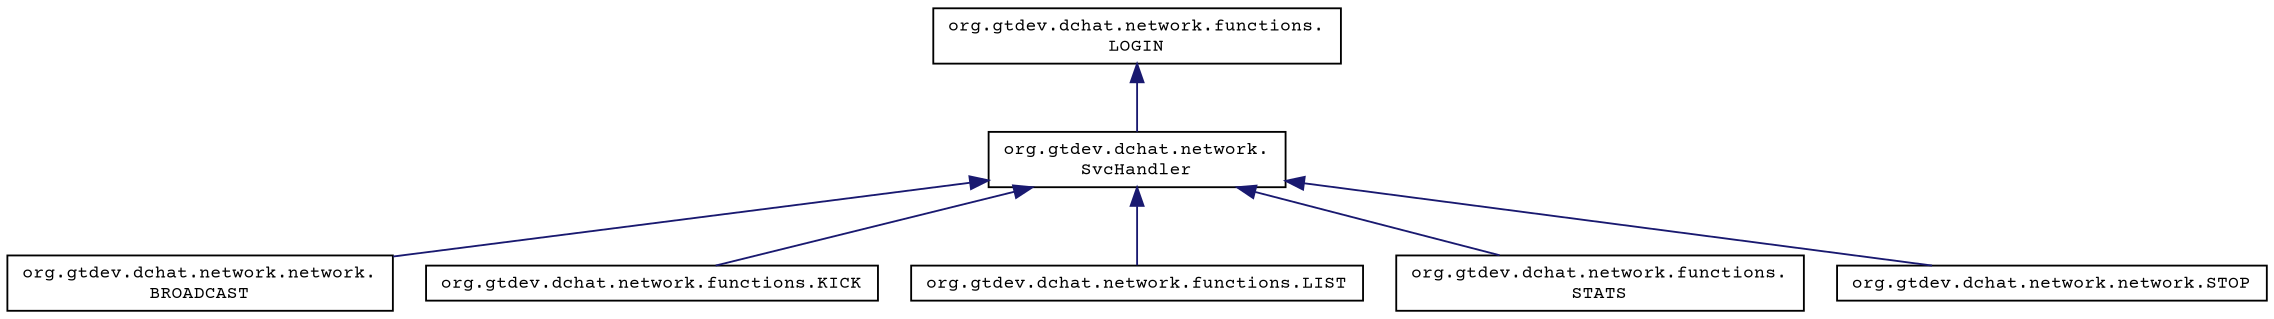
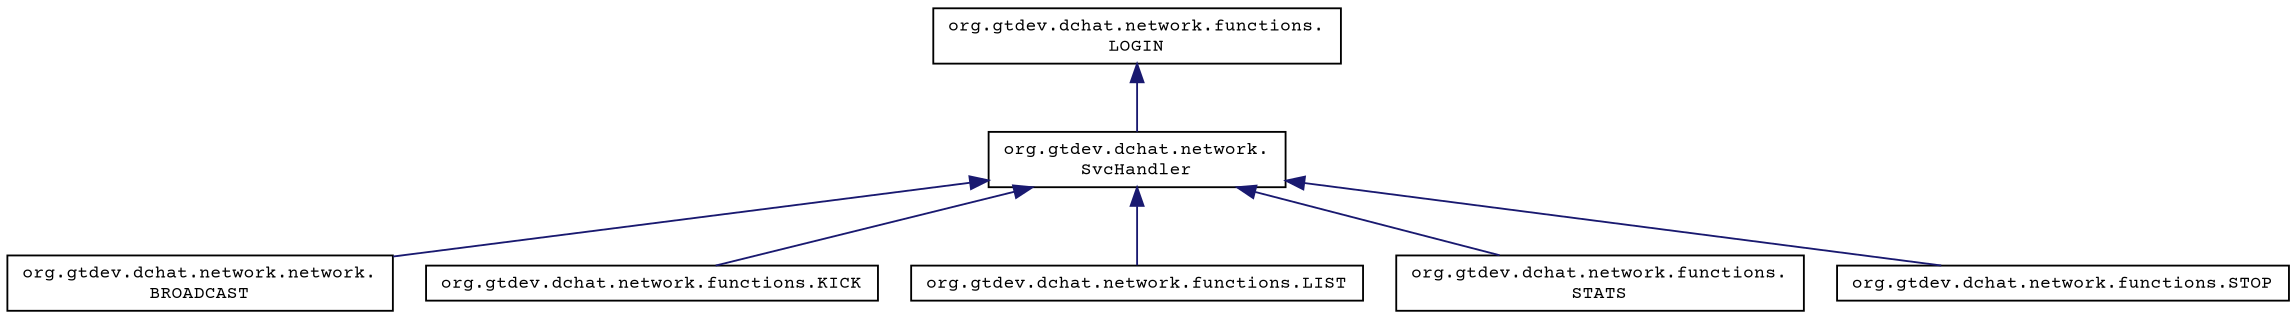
node "org.gtdev.dchat.network.network.STOP": label "org.gtdev.dchat.network.network.STOP" -> "org.gtdev.dchat.network.functions.STOP"
